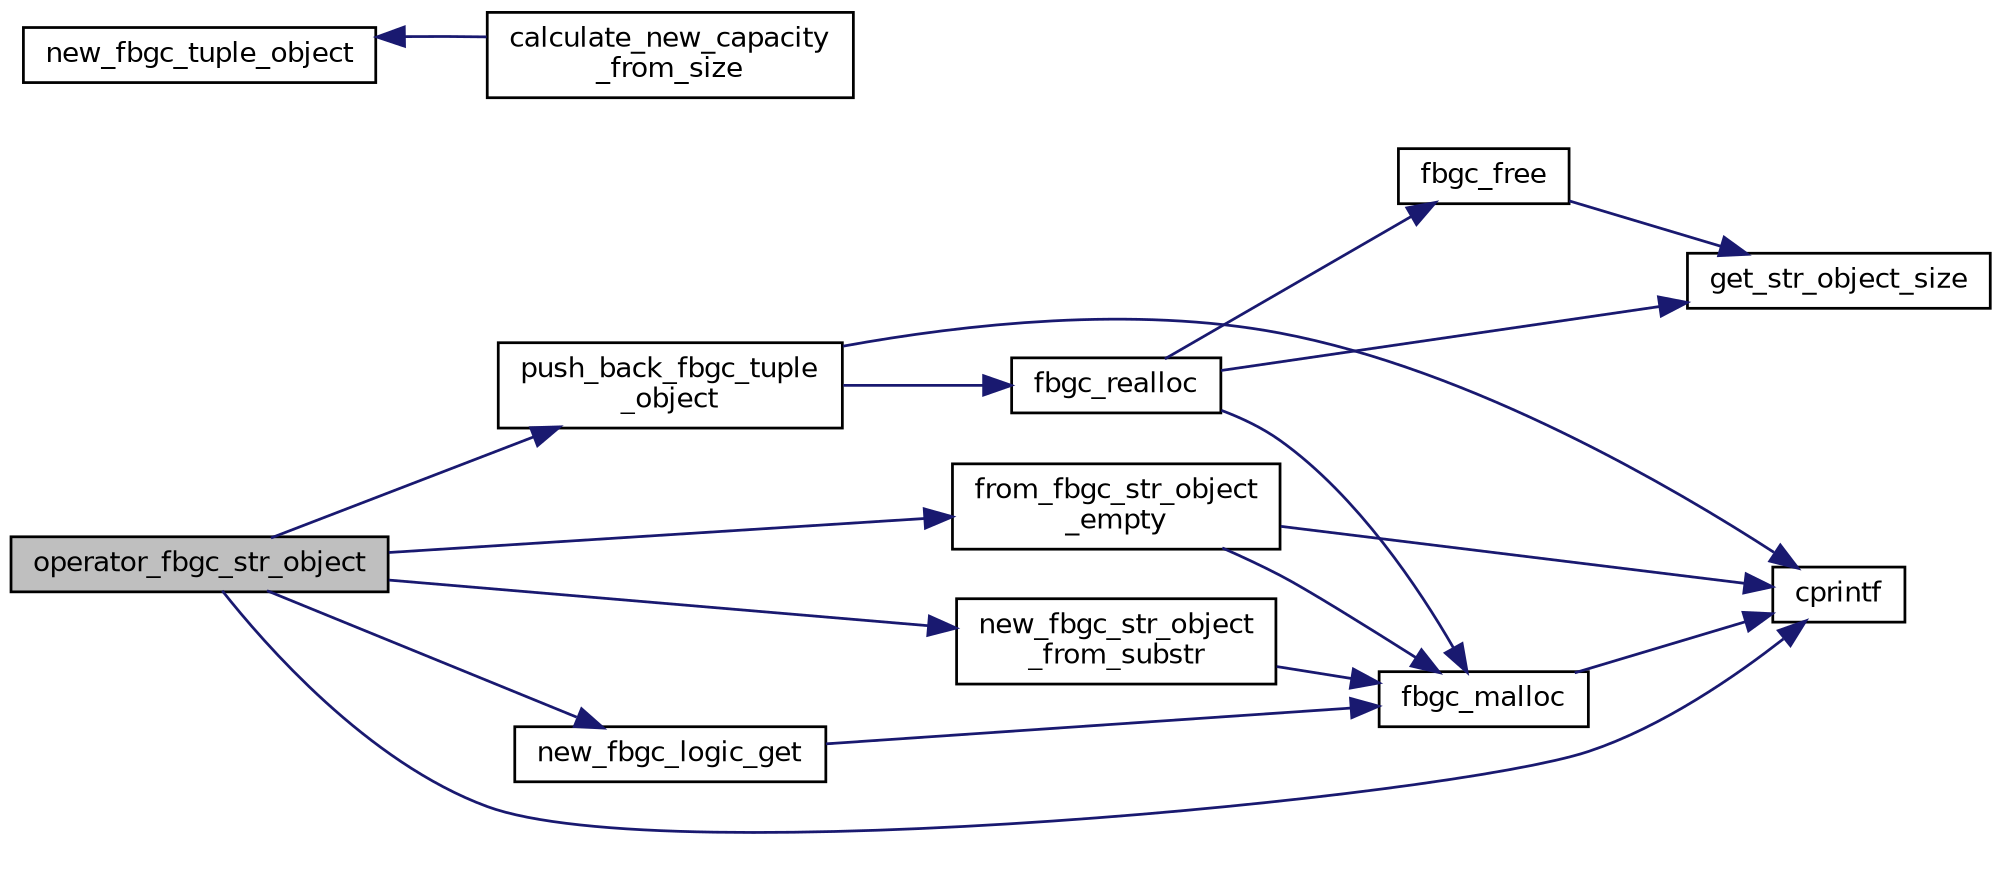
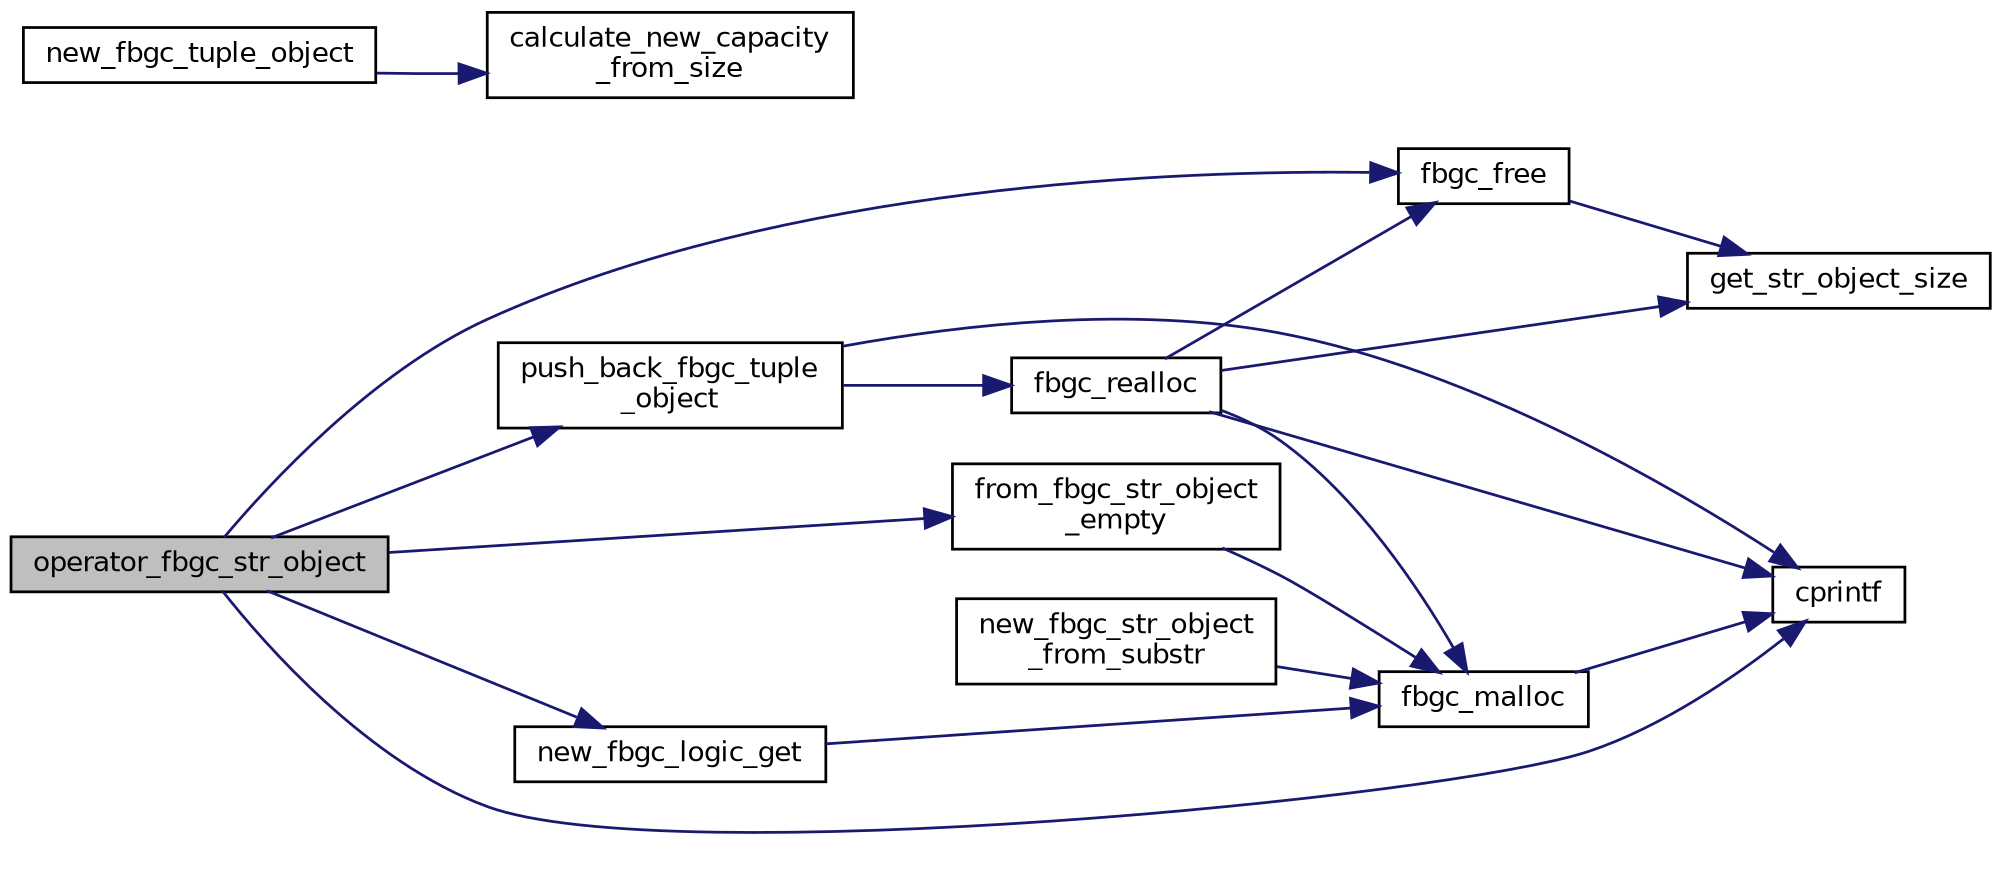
edge "calculate_new_capacity _from_size" -> "new_fbgc_tuple_object": reversed
edge "from_fbgc_str_object _empty" -> "cprintf": now "fbgc_realloc" -> "cprintf"
edge "operator_fbgc_str_object" -> "new_fbgc_str_object _from_substr": now "operator_fbgc_str_object" -> "fbgc_free"
